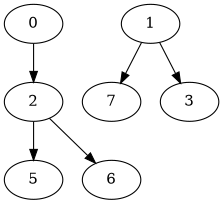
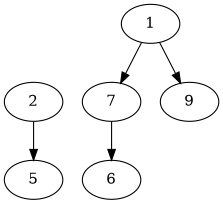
node "0": removed
node "3": label "3" -> "9"
edge "2" -> "6": now "7" -> "6"
